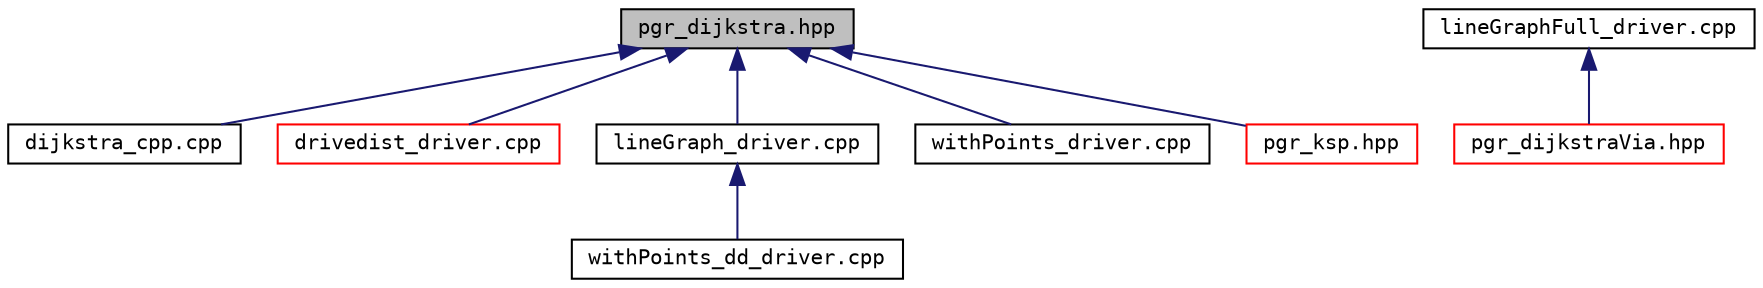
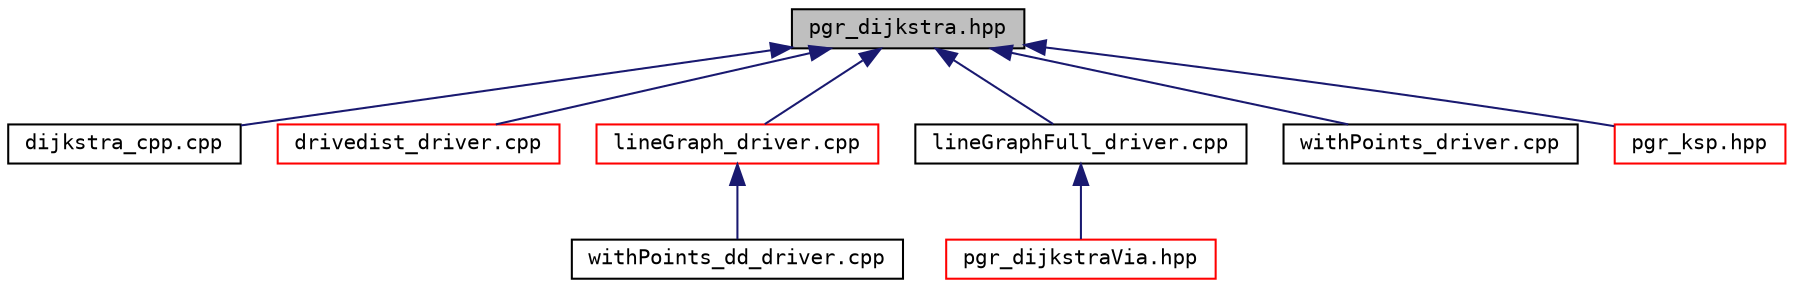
edge "lineGraphFull_driver.cpp" -> "pgr_dijkstra.hpp": added
node "lineGraph_driver.cpp": color black -> red
